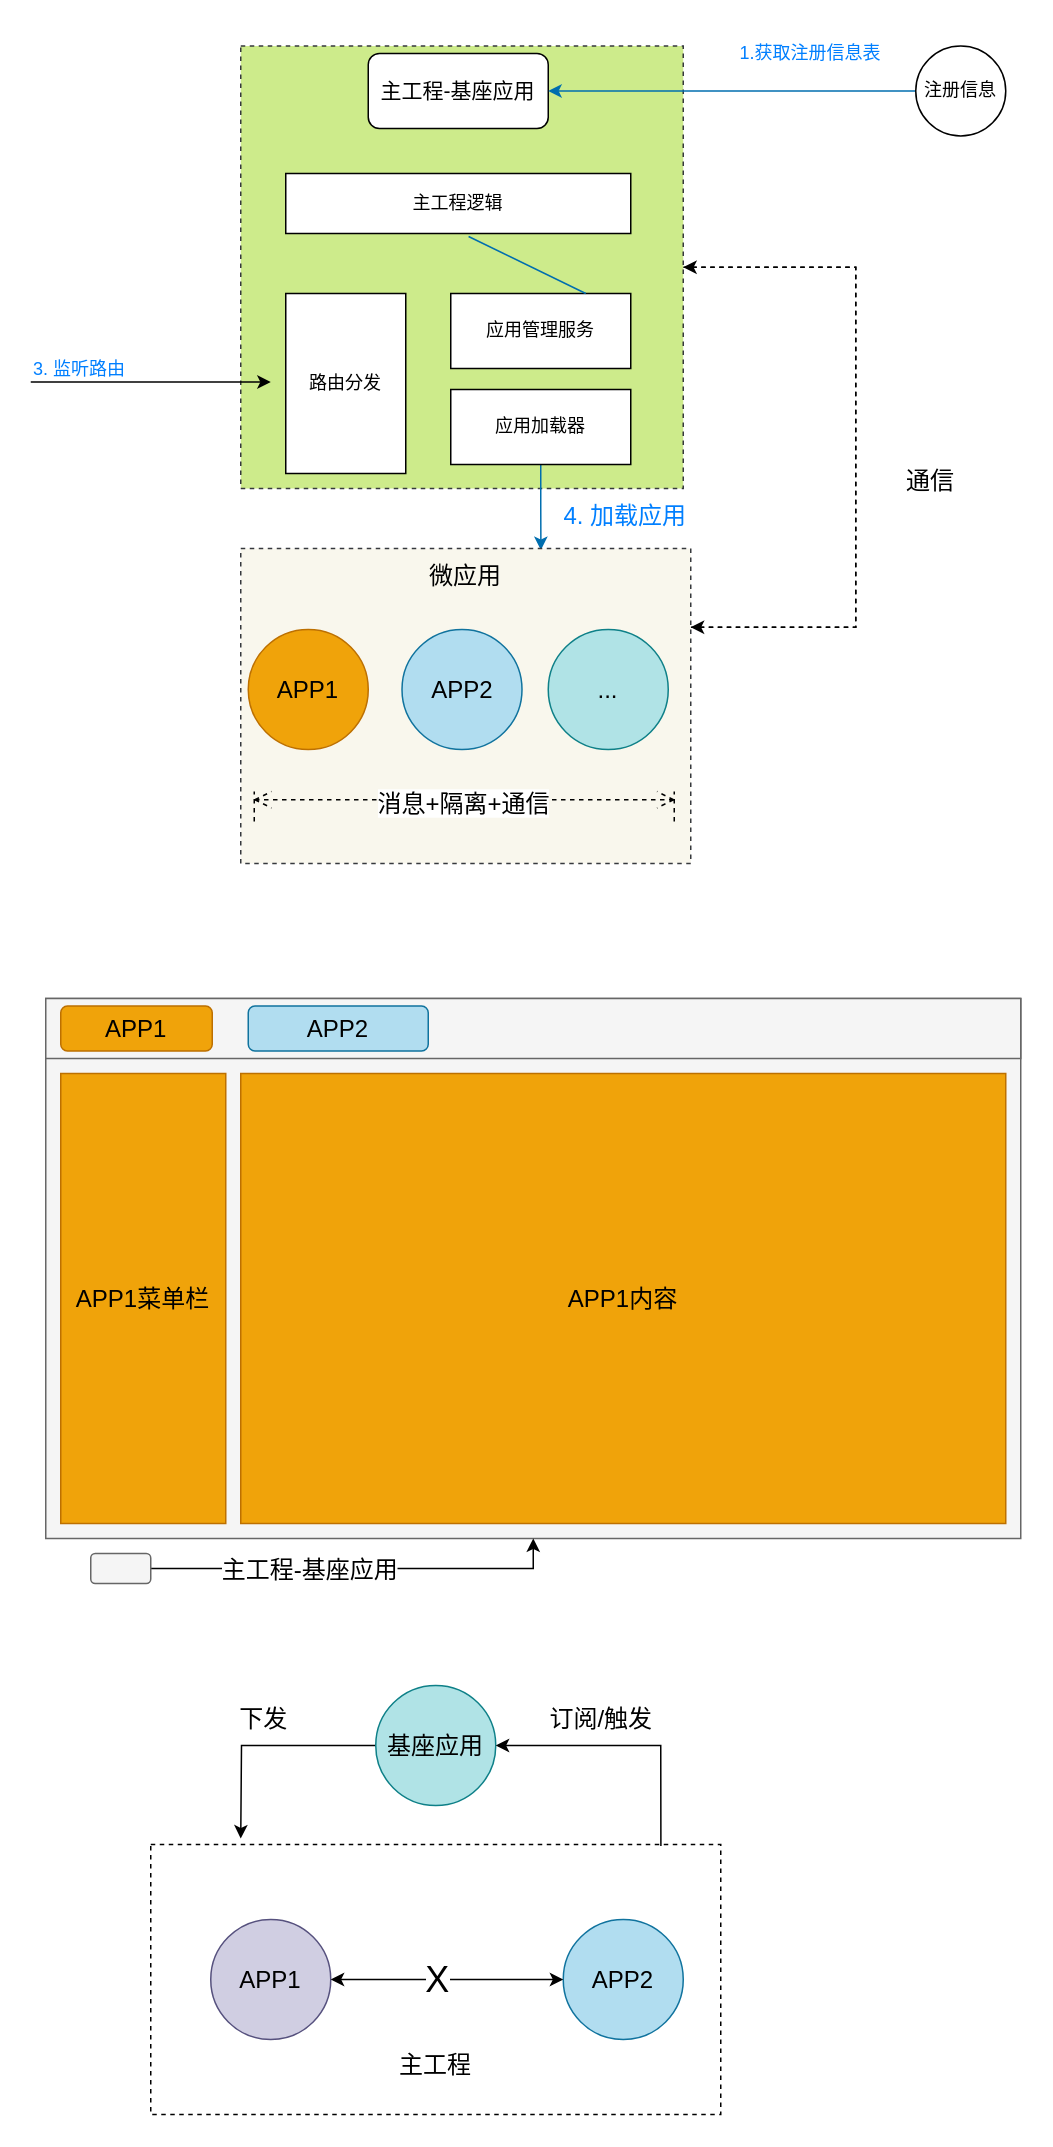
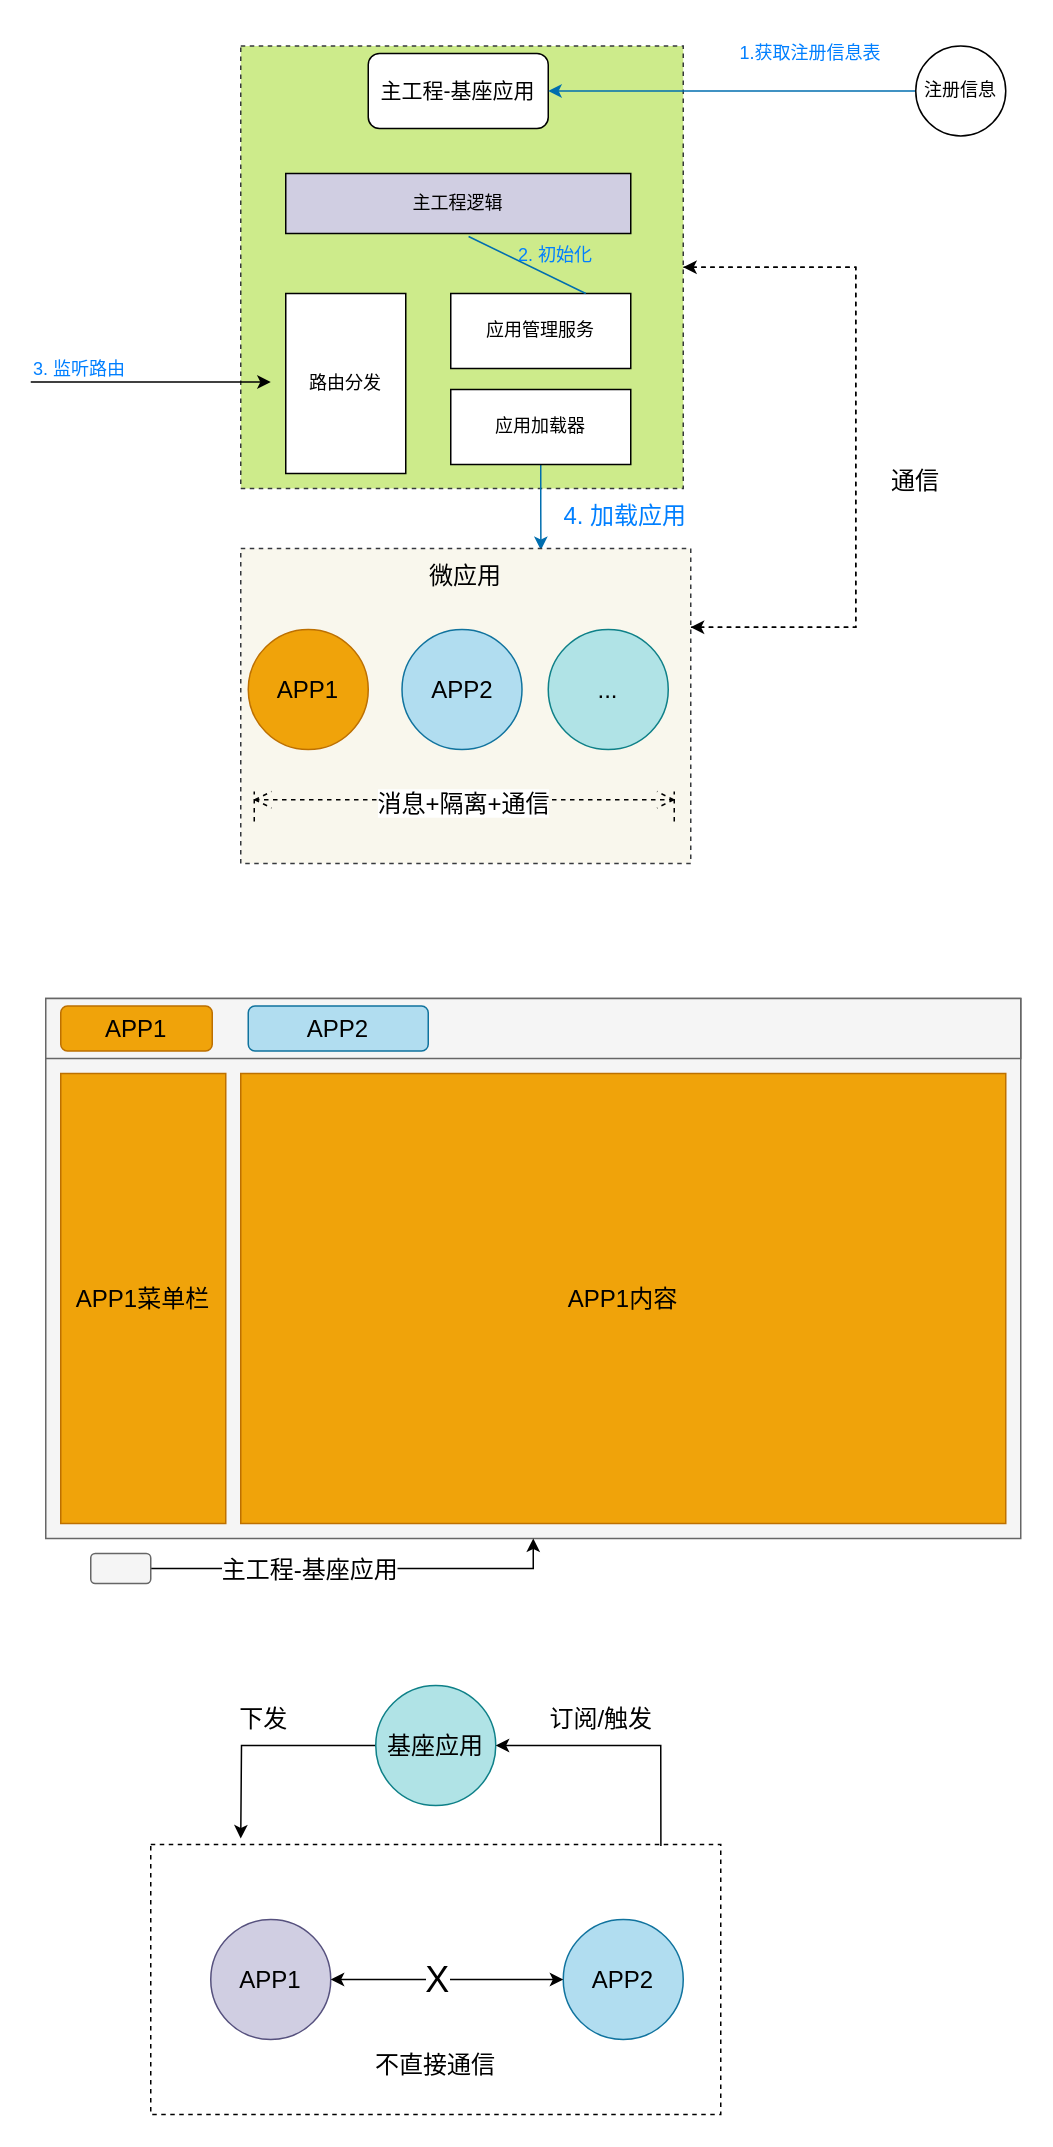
node "主工程逻辑": fillcolor #ffffff -> #d0cee2
node "2. 初始化": added
node "通信": moved (931, 481) -> (916, 481)
node "主工程": label "主工程" -> "不直接通信"
